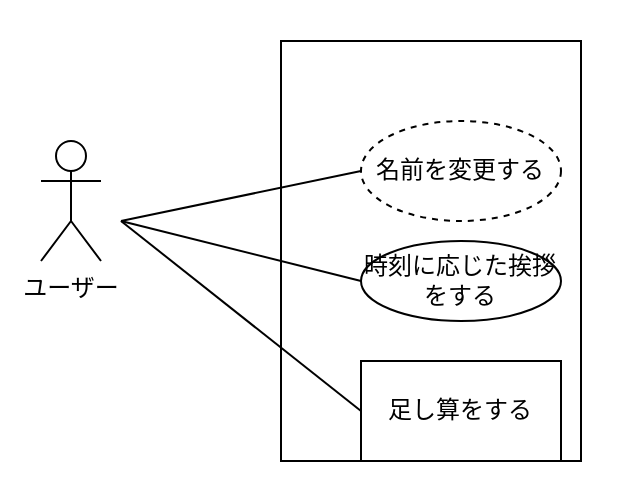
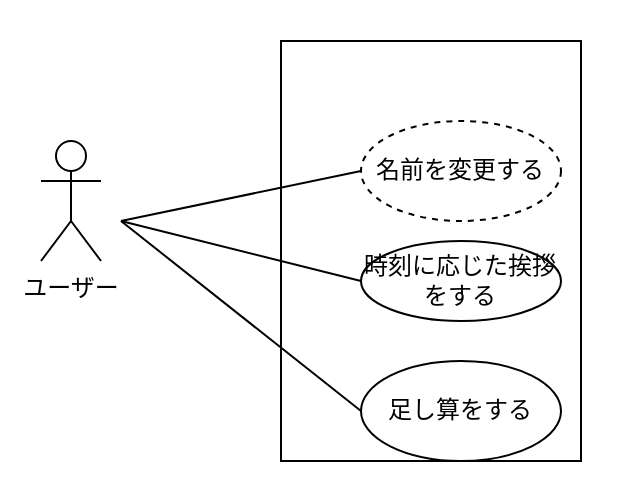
node "足し算をする": shape rectangle -> ellipse
